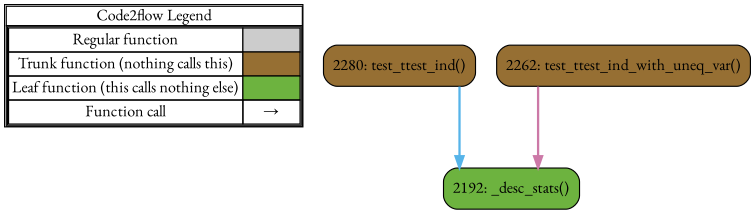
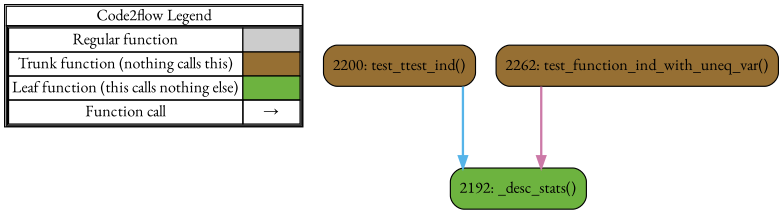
node "2280: test_ttest_ind()": label "2280: test_ttest_ind()" -> "2200: test_ttest_ind()"
node "2262: test_ttest_ind_with_uneq_var()": label "2262: test_ttest_ind_with_uneq_var()" -> "2262: test_function_ind_with_uneq_var()"
